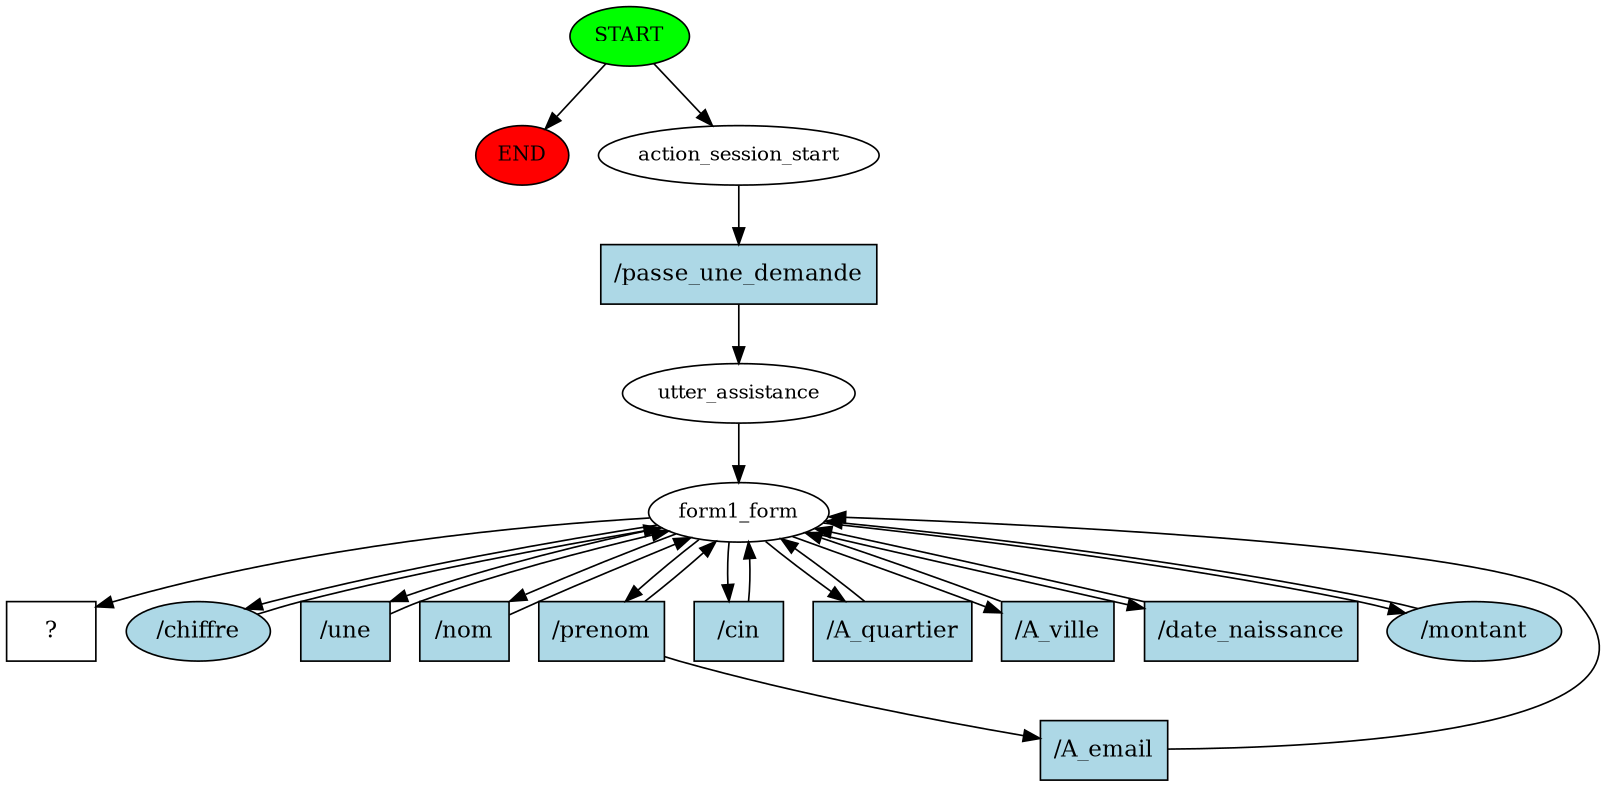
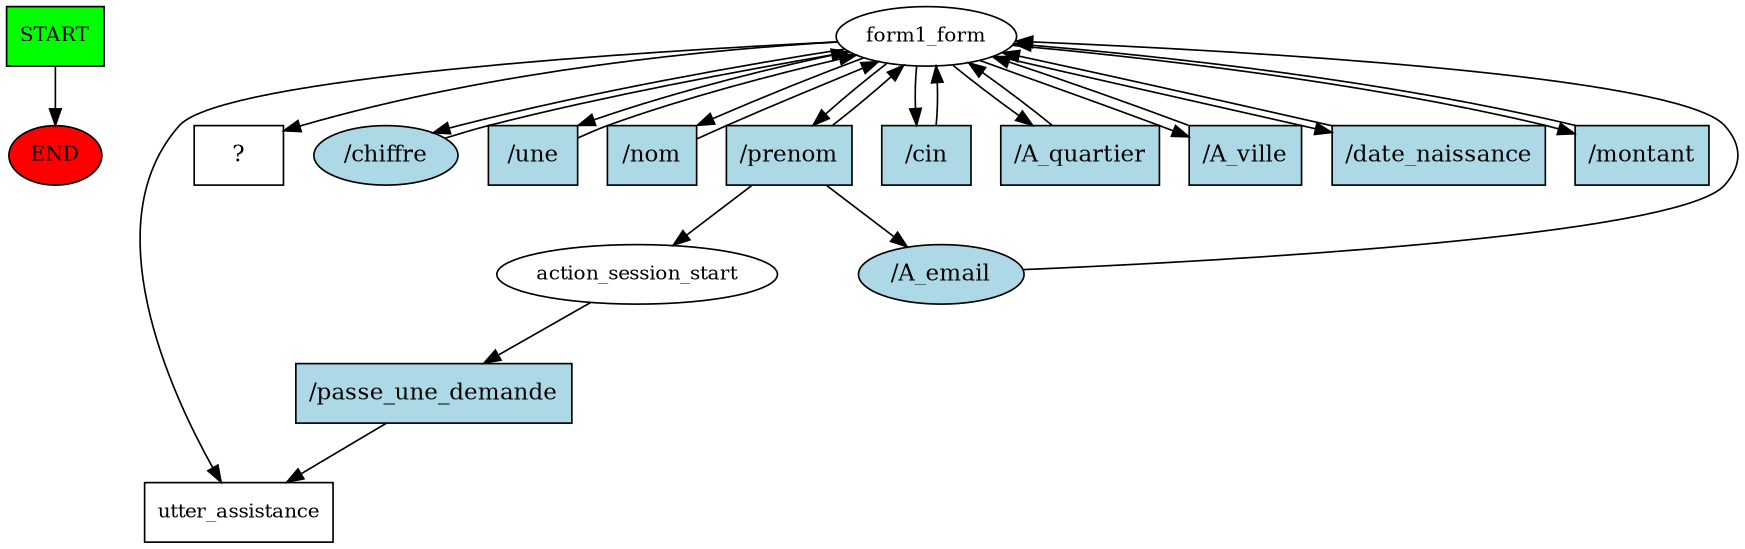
node "START": shape ellipse -> box
edge "START" -> "action_session_start": now "/prenom" -> "action_session_start"
node "utter_assistance": shape ellipse -> box
edge "utter_assistance" -> "form1_form": reversed
node "/montant": shape ellipse -> box
node "/A_email": shape box -> ellipse
